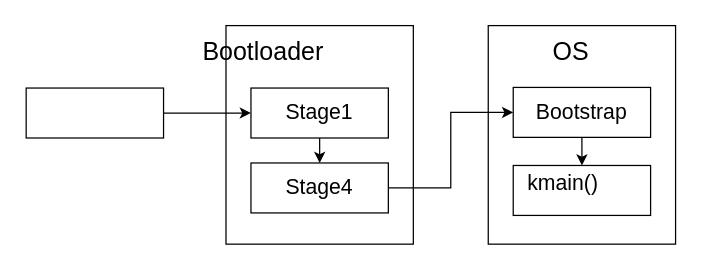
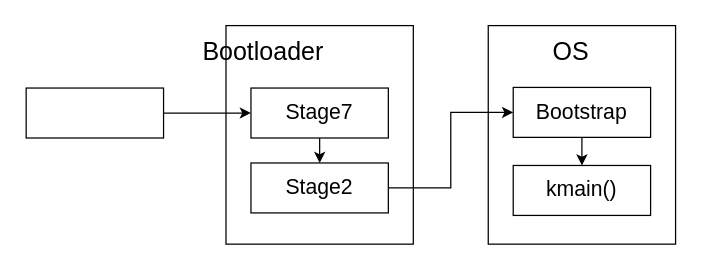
node "Stage1": label "Stage1" -> "Stage7"
node "kmain()": moved (563, 184) -> (582, 191)
node "Stage4": label "Stage4" -> "Stage2"
